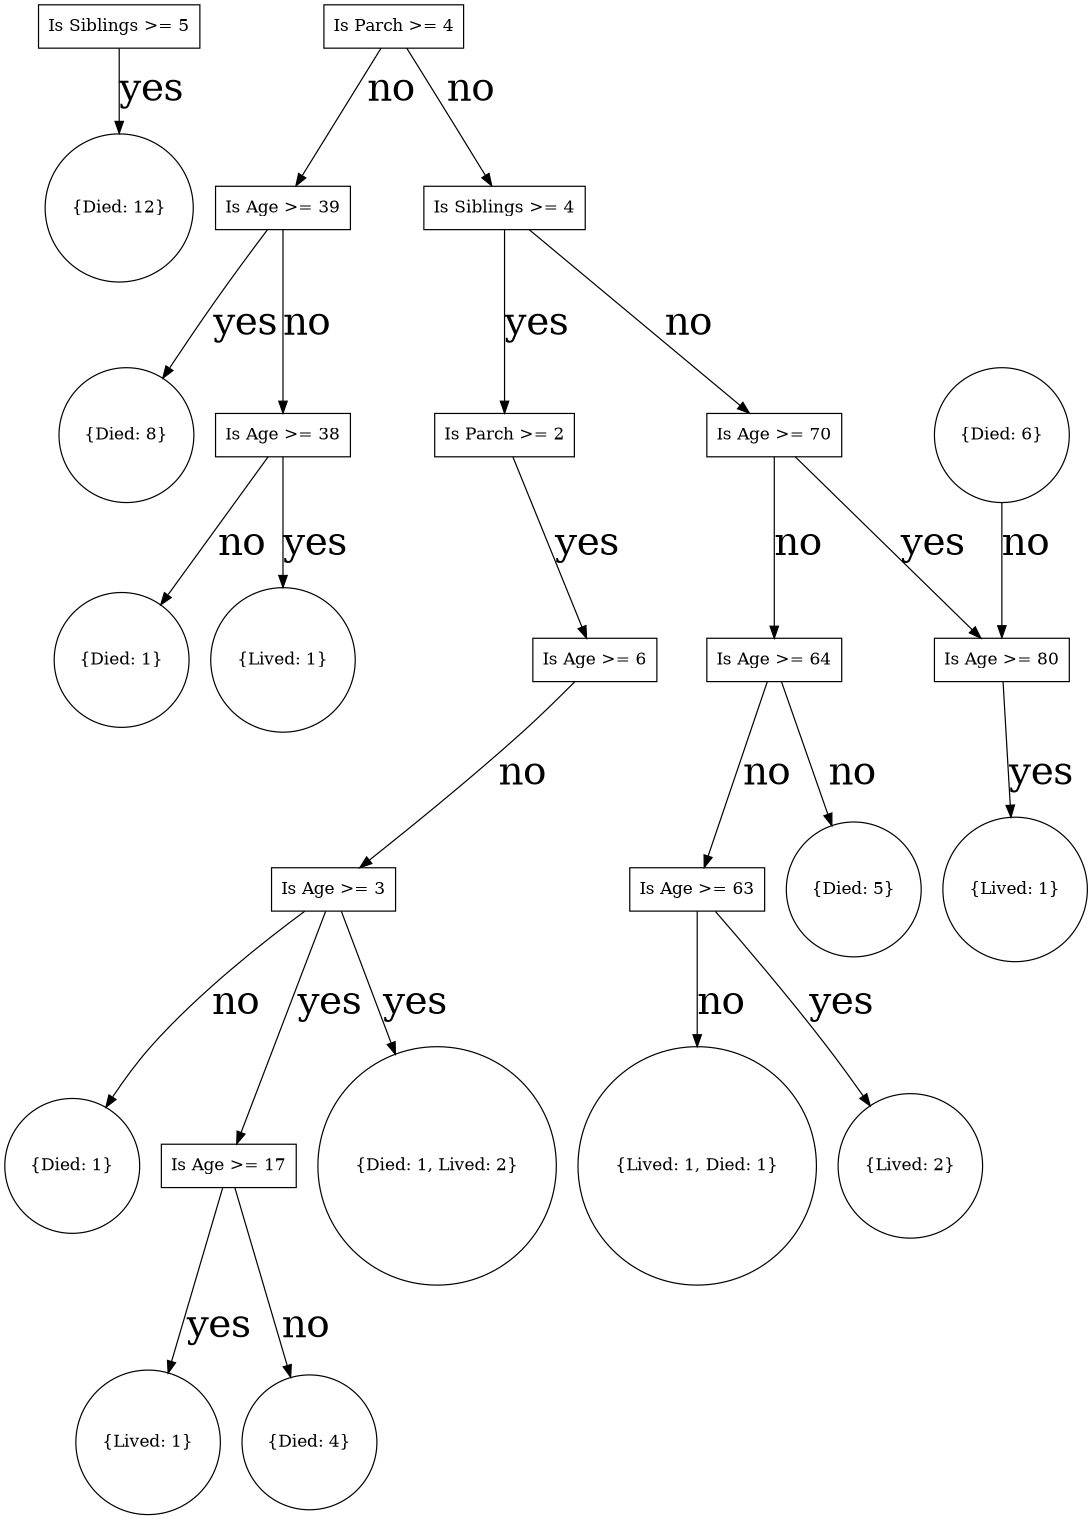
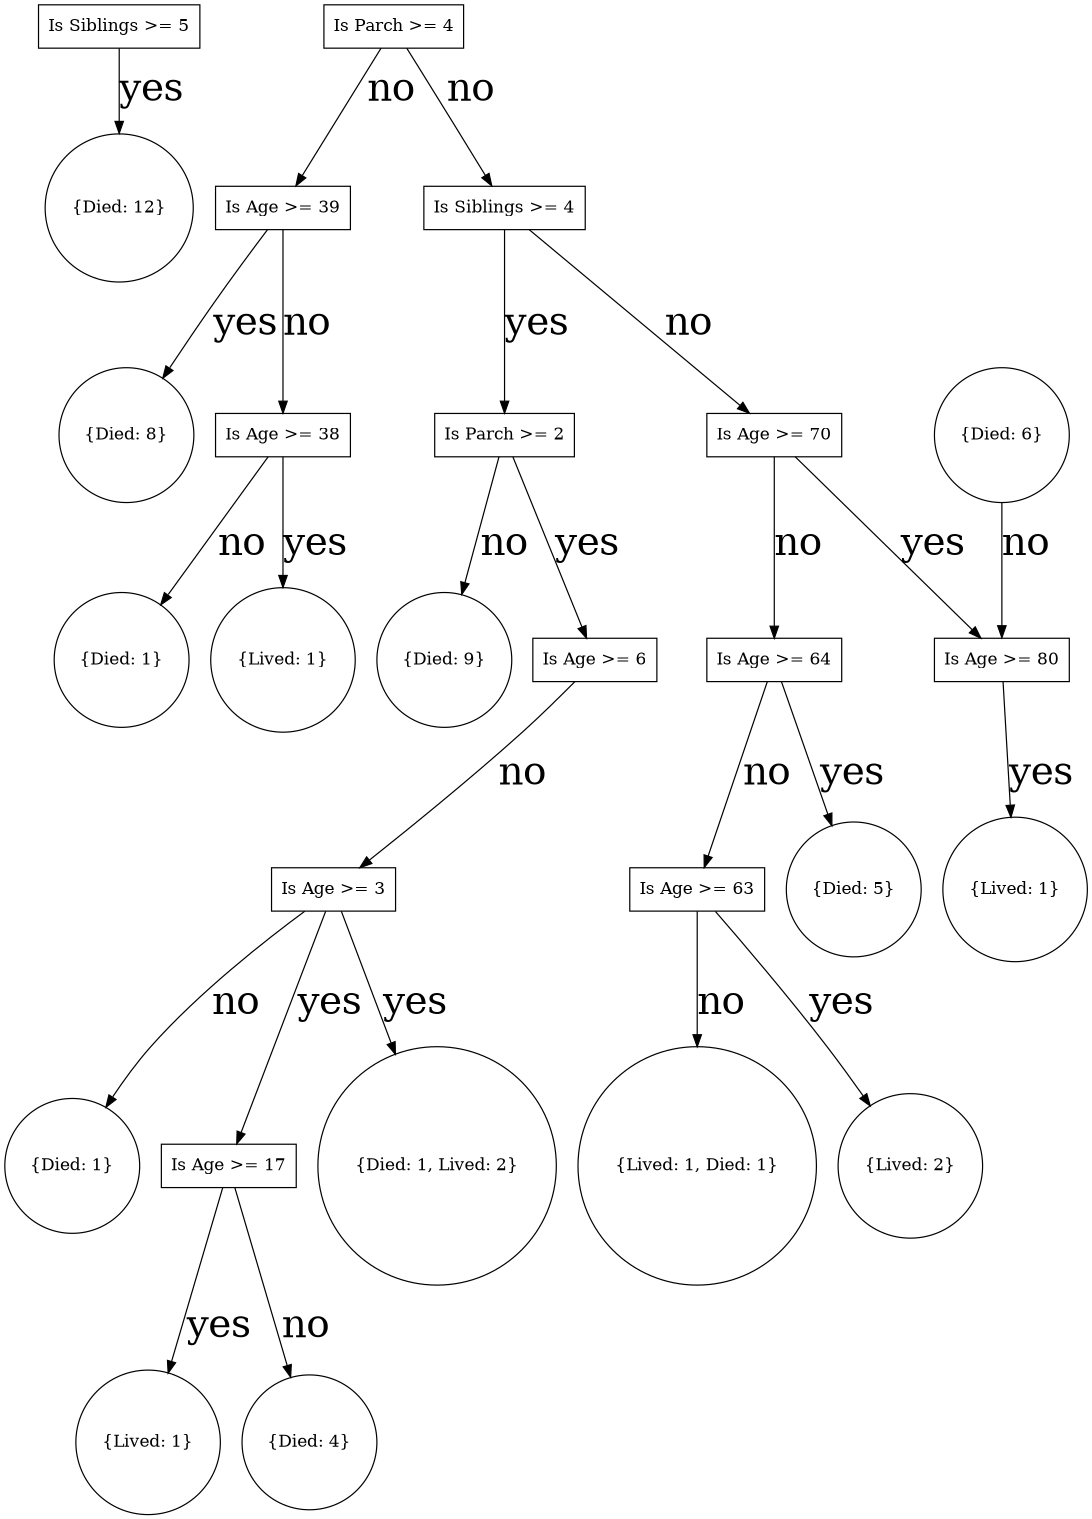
node "{Died: 9}": added
edge "Is Age >= 64" -> "{Died: 5}": label "no" -> "yes"
